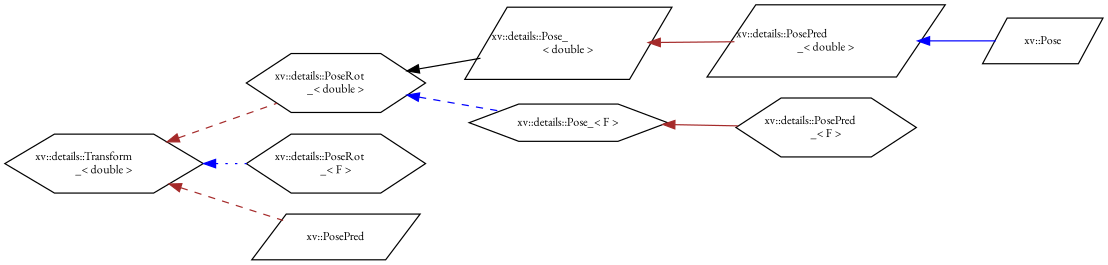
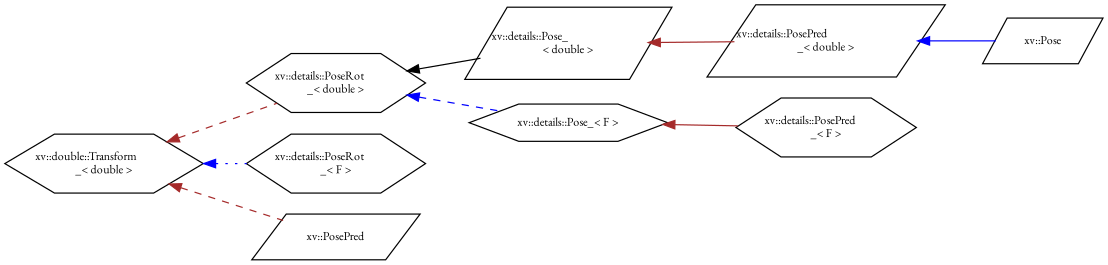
node "xv::details::Transform _< double >": label "xv::details::Transform _< double >" -> "xv::double::Transform _< double >"
